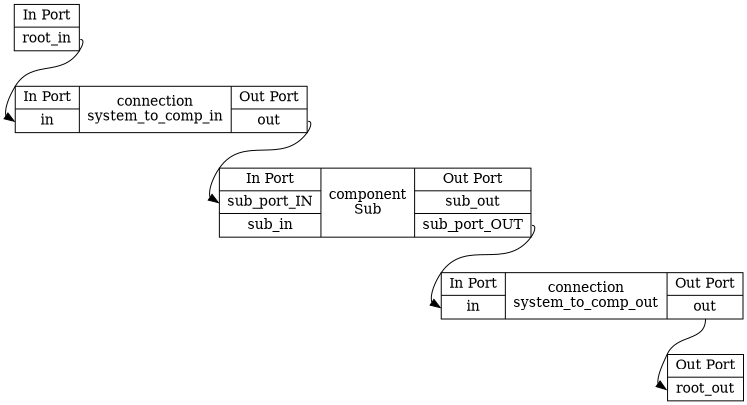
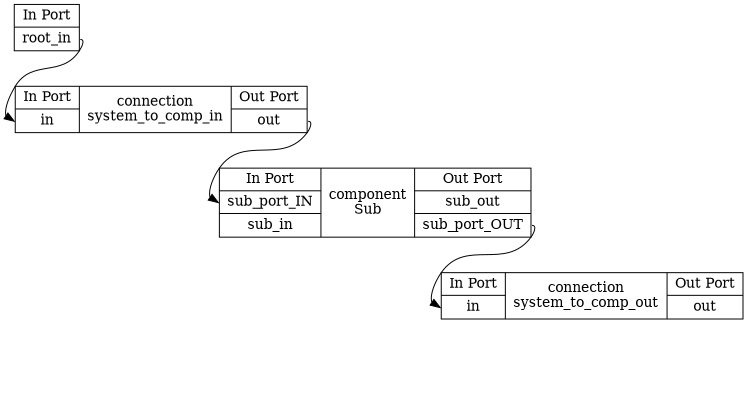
node "Out Port": removed
